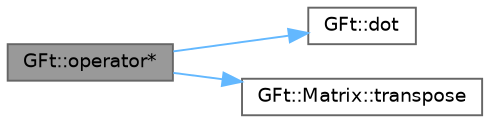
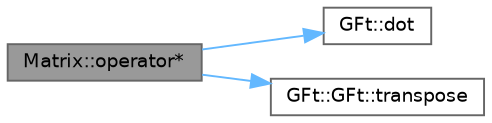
node "GFt::operator*": label "GFt::operator*" -> "Matrix::operator*"
node "GFt::Matrix::transpose": label "GFt::Matrix::transpose" -> "GFt::GFt::transpose"
